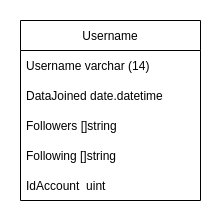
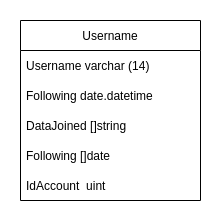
node "DataJoined date.datetime": label "DataJoined date.datetime" -> "Following date.datetime"
node "Followers []string": label "Followers []string" -> "DataJoined []string"
node "Following []string": label "Following []string" -> "Following []date"
